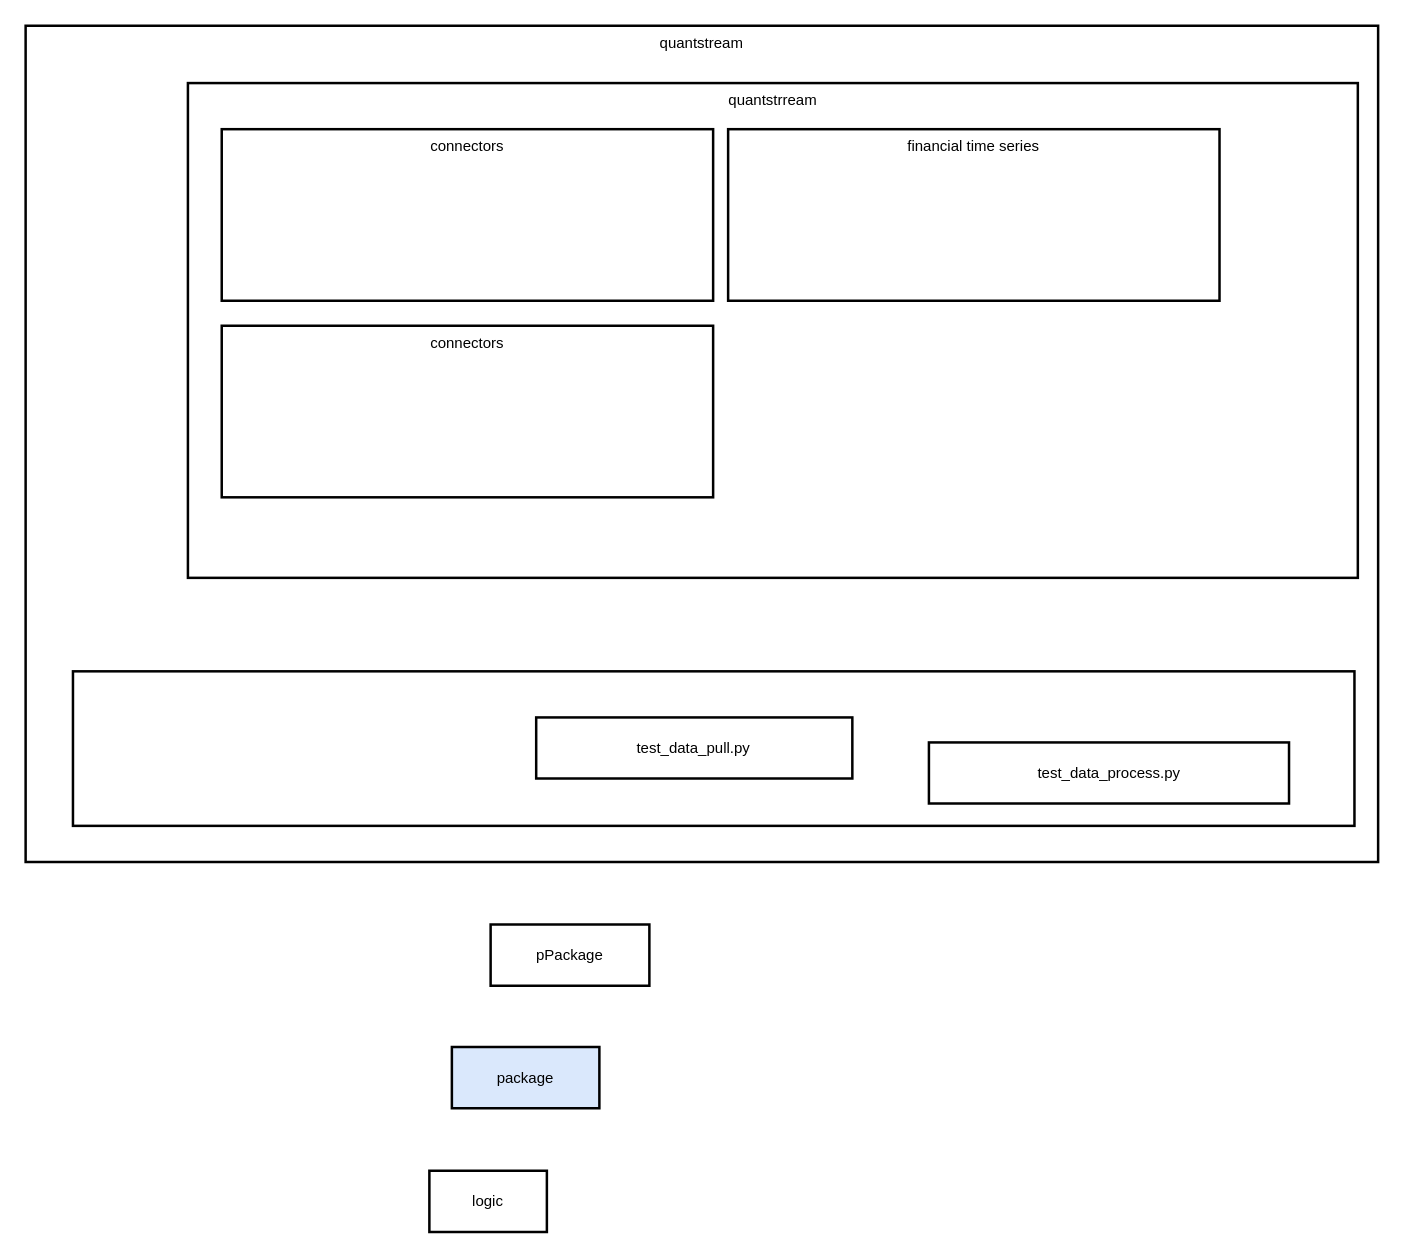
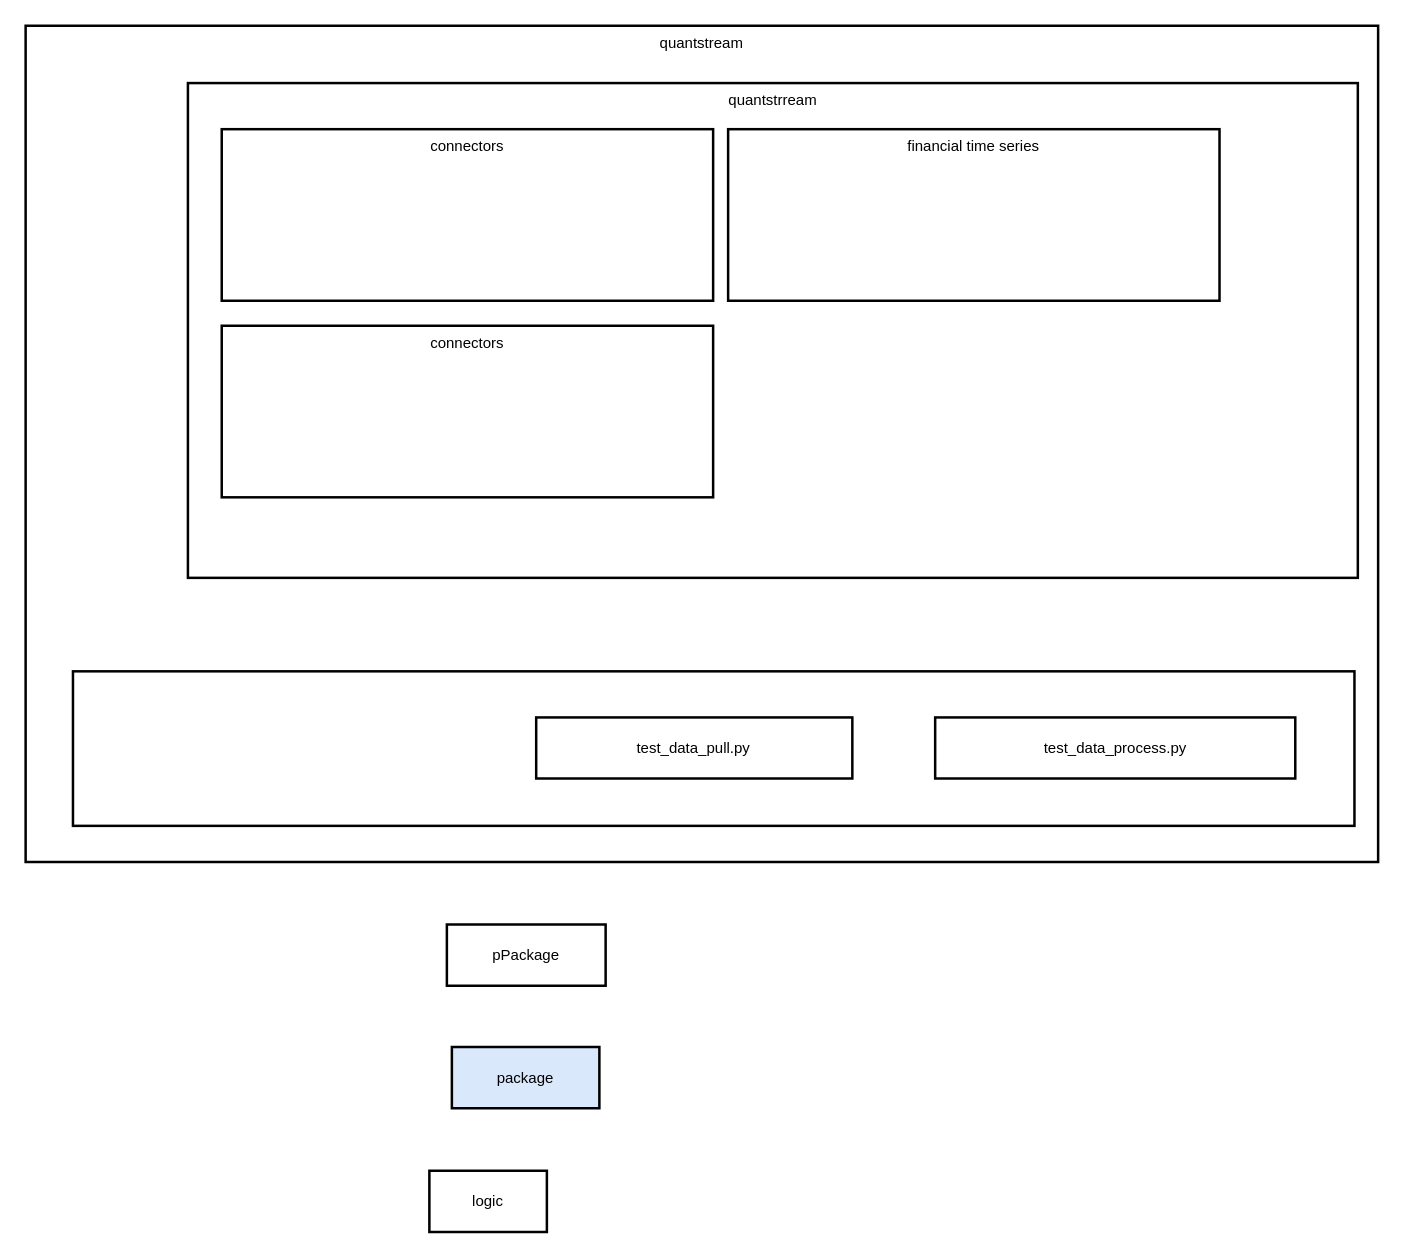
node "test_data_process.py": moved (1109, 773) -> (1115, 748)
node "pPackage": moved (570, 955) -> (526, 955)
